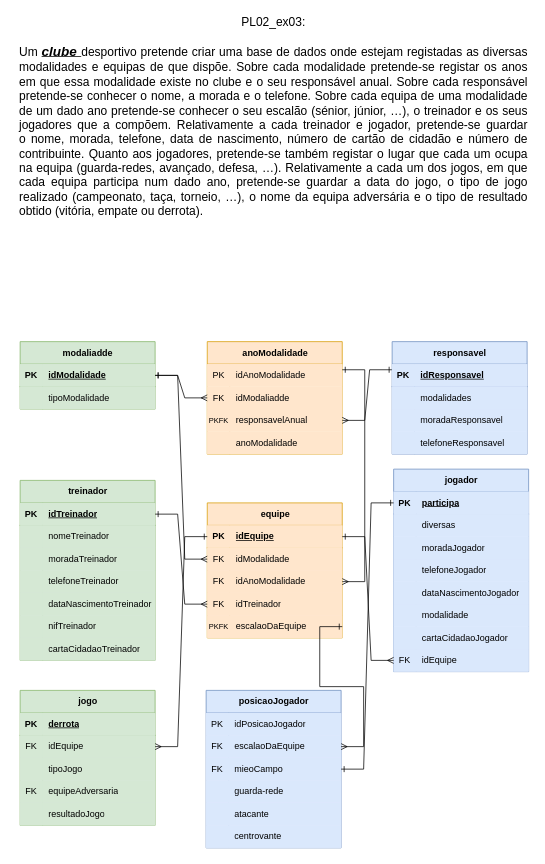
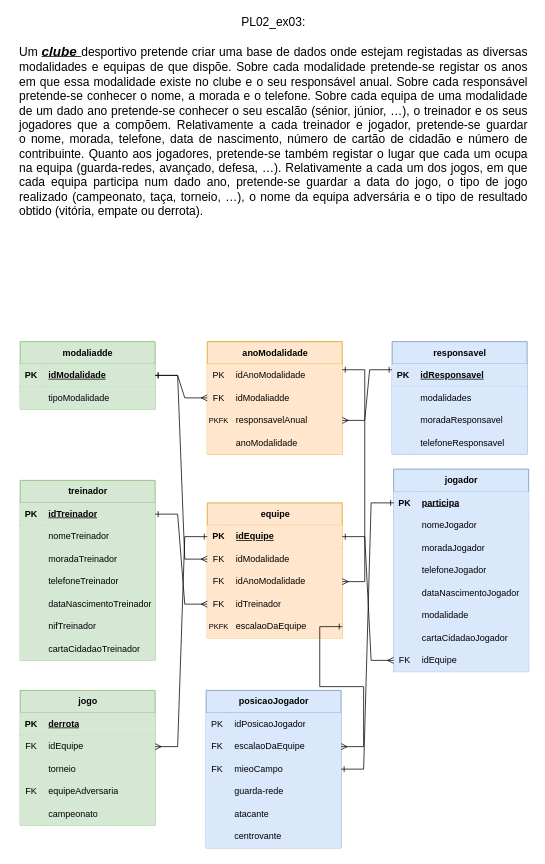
node "diversas": label "diversas" -> "nomeJogador"
node "tipoJogo": label "tipoJogo" -> "torneio"
node "resultadoJogo": label "resultadoJogo" -> "campeonato"
